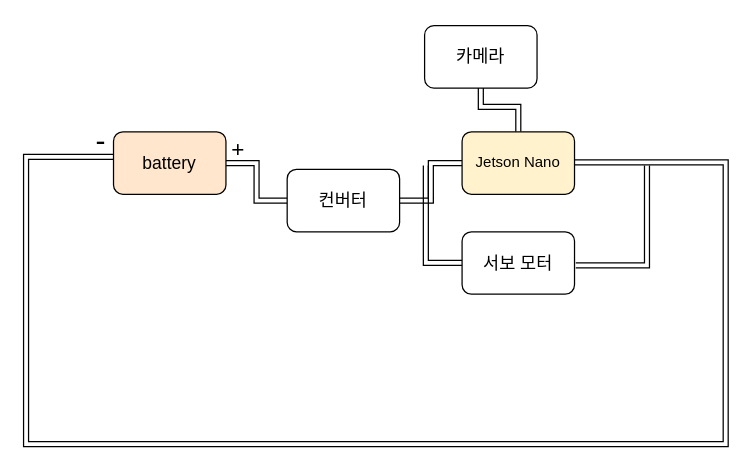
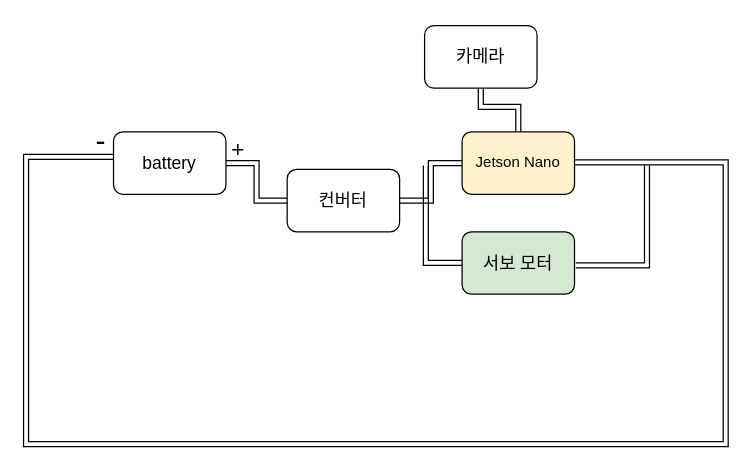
node "battery": fillcolor #ffe6cc -> #ffffff
node "서보 모터": fillcolor #ffffff -> #d5e8d4
